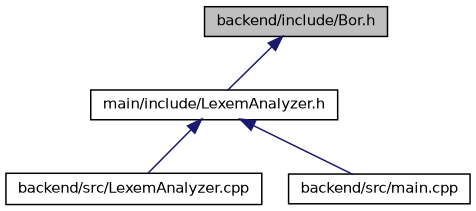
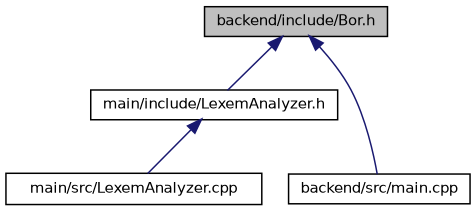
edge "backend/src/main.cpp" -> "main/include/LexemAnalyzer.h": now "backend/src/main.cpp" -> "backend/include/Bor.h"
node "backend/src/LexemAnalyzer.cpp": label "backend/src/LexemAnalyzer.cpp" -> "main/src/LexemAnalyzer.cpp"
